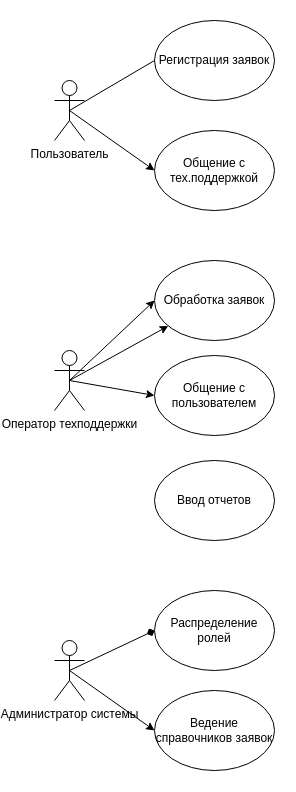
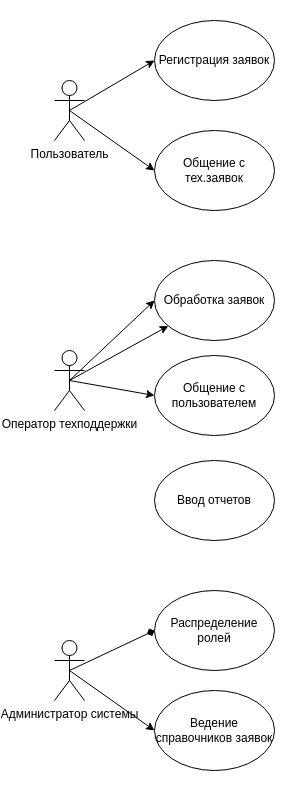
edge "Регистрация заявок" -- "Пользователь": arrowhead none -> classic
node "Общение с тех.поддержкой": label "Общение с тех.поддержкой" -> "Общение с тех.заявок"
